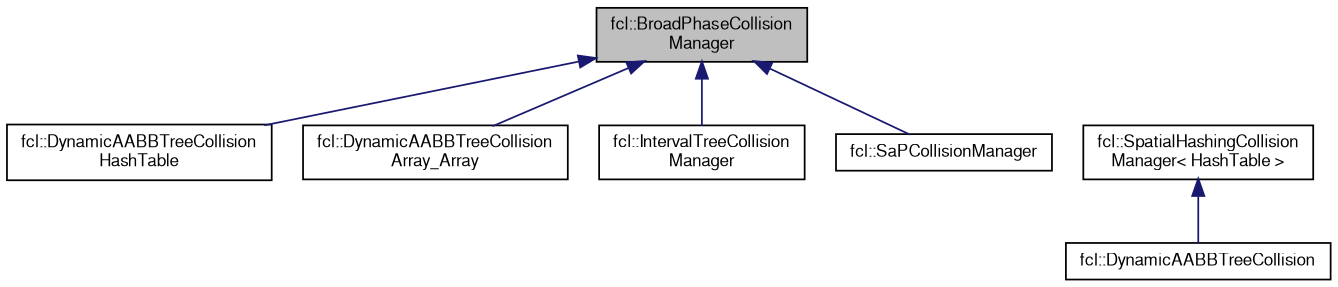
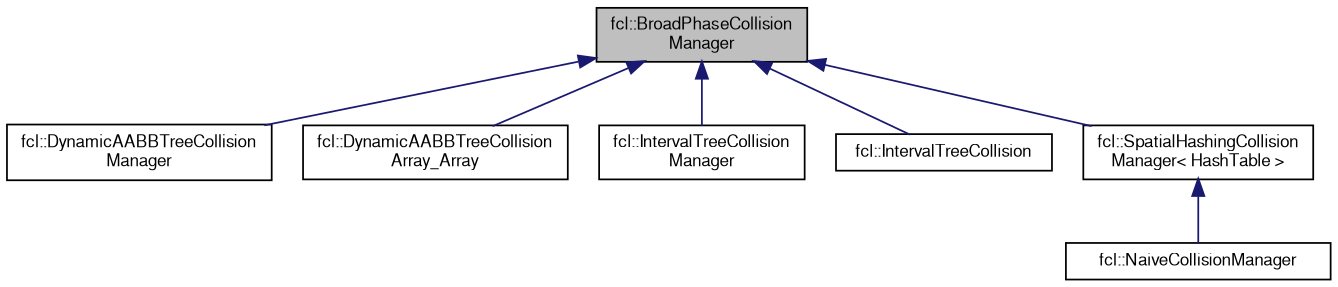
edge "fcl::SpatialHashingCollision Manager< HashTable >" -> "fcl::BroadPhaseCollision Manager": added
node "fcl::DynamicAABBTreeCollision HashTable": label "fcl::DynamicAABBTreeCollision HashTable" -> "fcl::DynamicAABBTreeCollision Manager"
node "fcl::SaPCollisionManager": label "fcl::SaPCollisionManager" -> "fcl::IntervalTreeCollision"
node "fcl::DynamicAABBTreeCollision": label "fcl::DynamicAABBTreeCollision" -> "fcl::NaiveCollisionManager"
